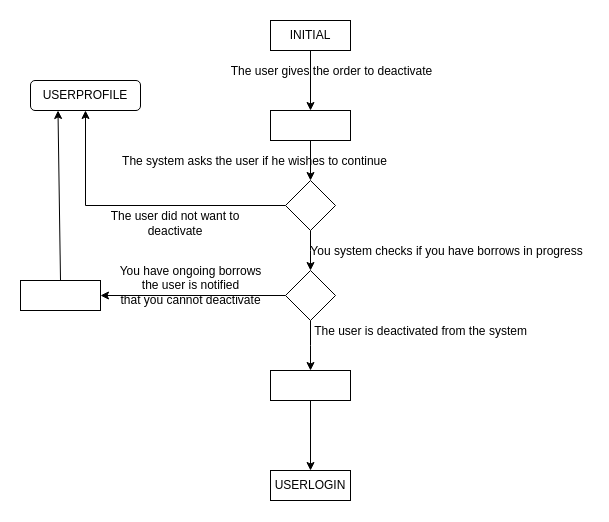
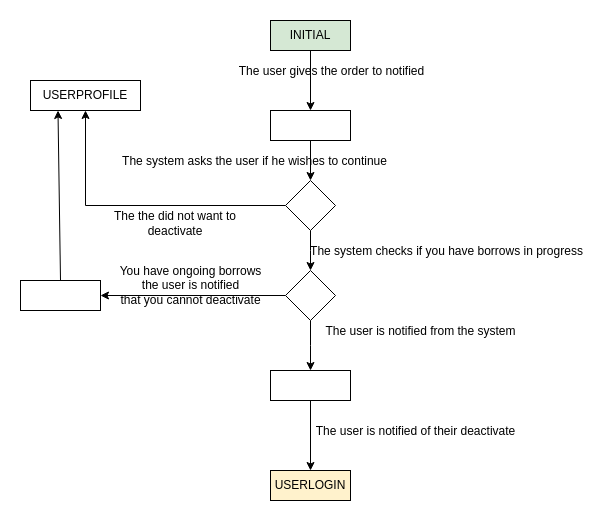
node "INITIAL": fillcolor #ffffff -> #d5e8d4
node "The user gives the order to deactivate": label "The user gives the order to deactivate" -> "The user gives the order to notified"
node "USERPROFILE": shape rounded rectangle -> rectangle
node "The user did not want to deactivate": label "The user did not want to deactivate" -> "The the did not want to deactivate"
node "You system checks if you have borrows in progress": label "You system checks if you have borrows in progress" -> "The system checks if you have borrows in progress"
node "The user is deactivated from the system": label "The user is deactivated from the system" -> "The user is notified from the system"
node "The user is notified of their deactivate": added
node "USERLOGIN": fillcolor #ffffff -> #fff2cc
